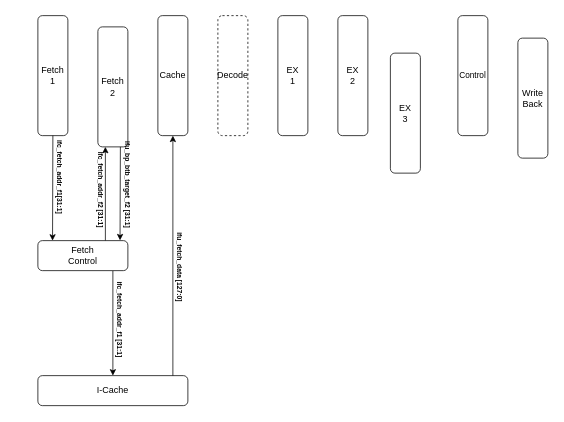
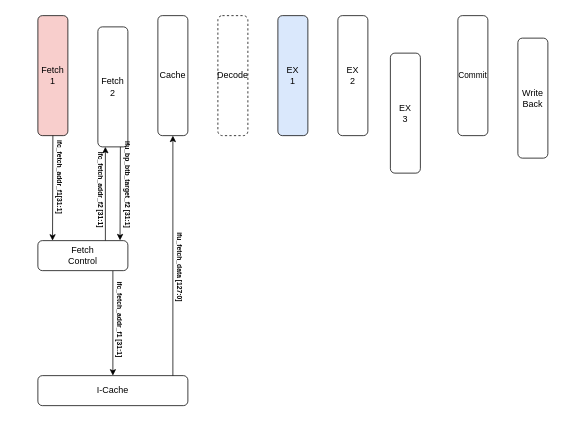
node "Fetch 1": fillcolor #ffffff -> #f8cecc
node "EX 1": fillcolor #ffffff -> #dae8fc
node "Control": label "Control" -> "Commit"
